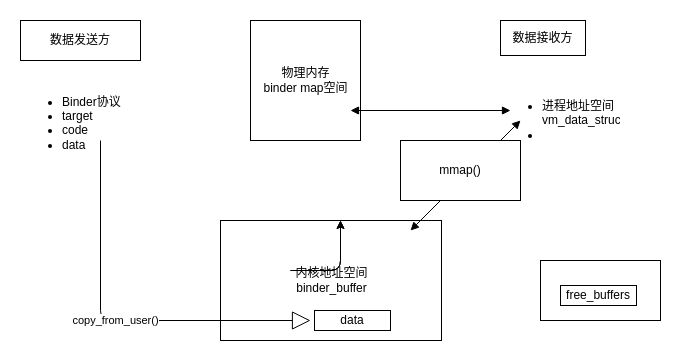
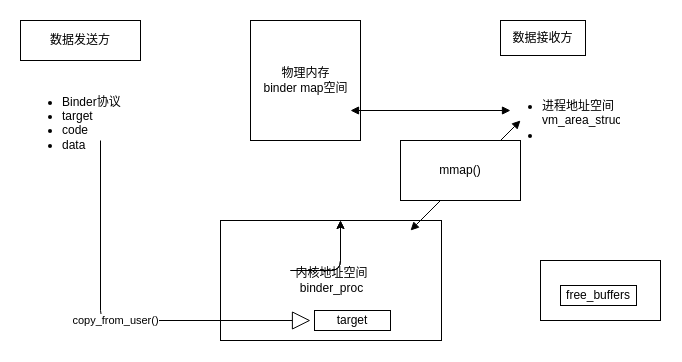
node "进程地址空间vm_data_struct": label "进程地址空间vm_data_struct" -> "进程地址空间vm_area_struct"
node "内核地址空间 binder_buffer": label "内核地址空间 binder_buffer" -> "内核地址空间 binder_proc"
node "data": label "data" -> "target"
